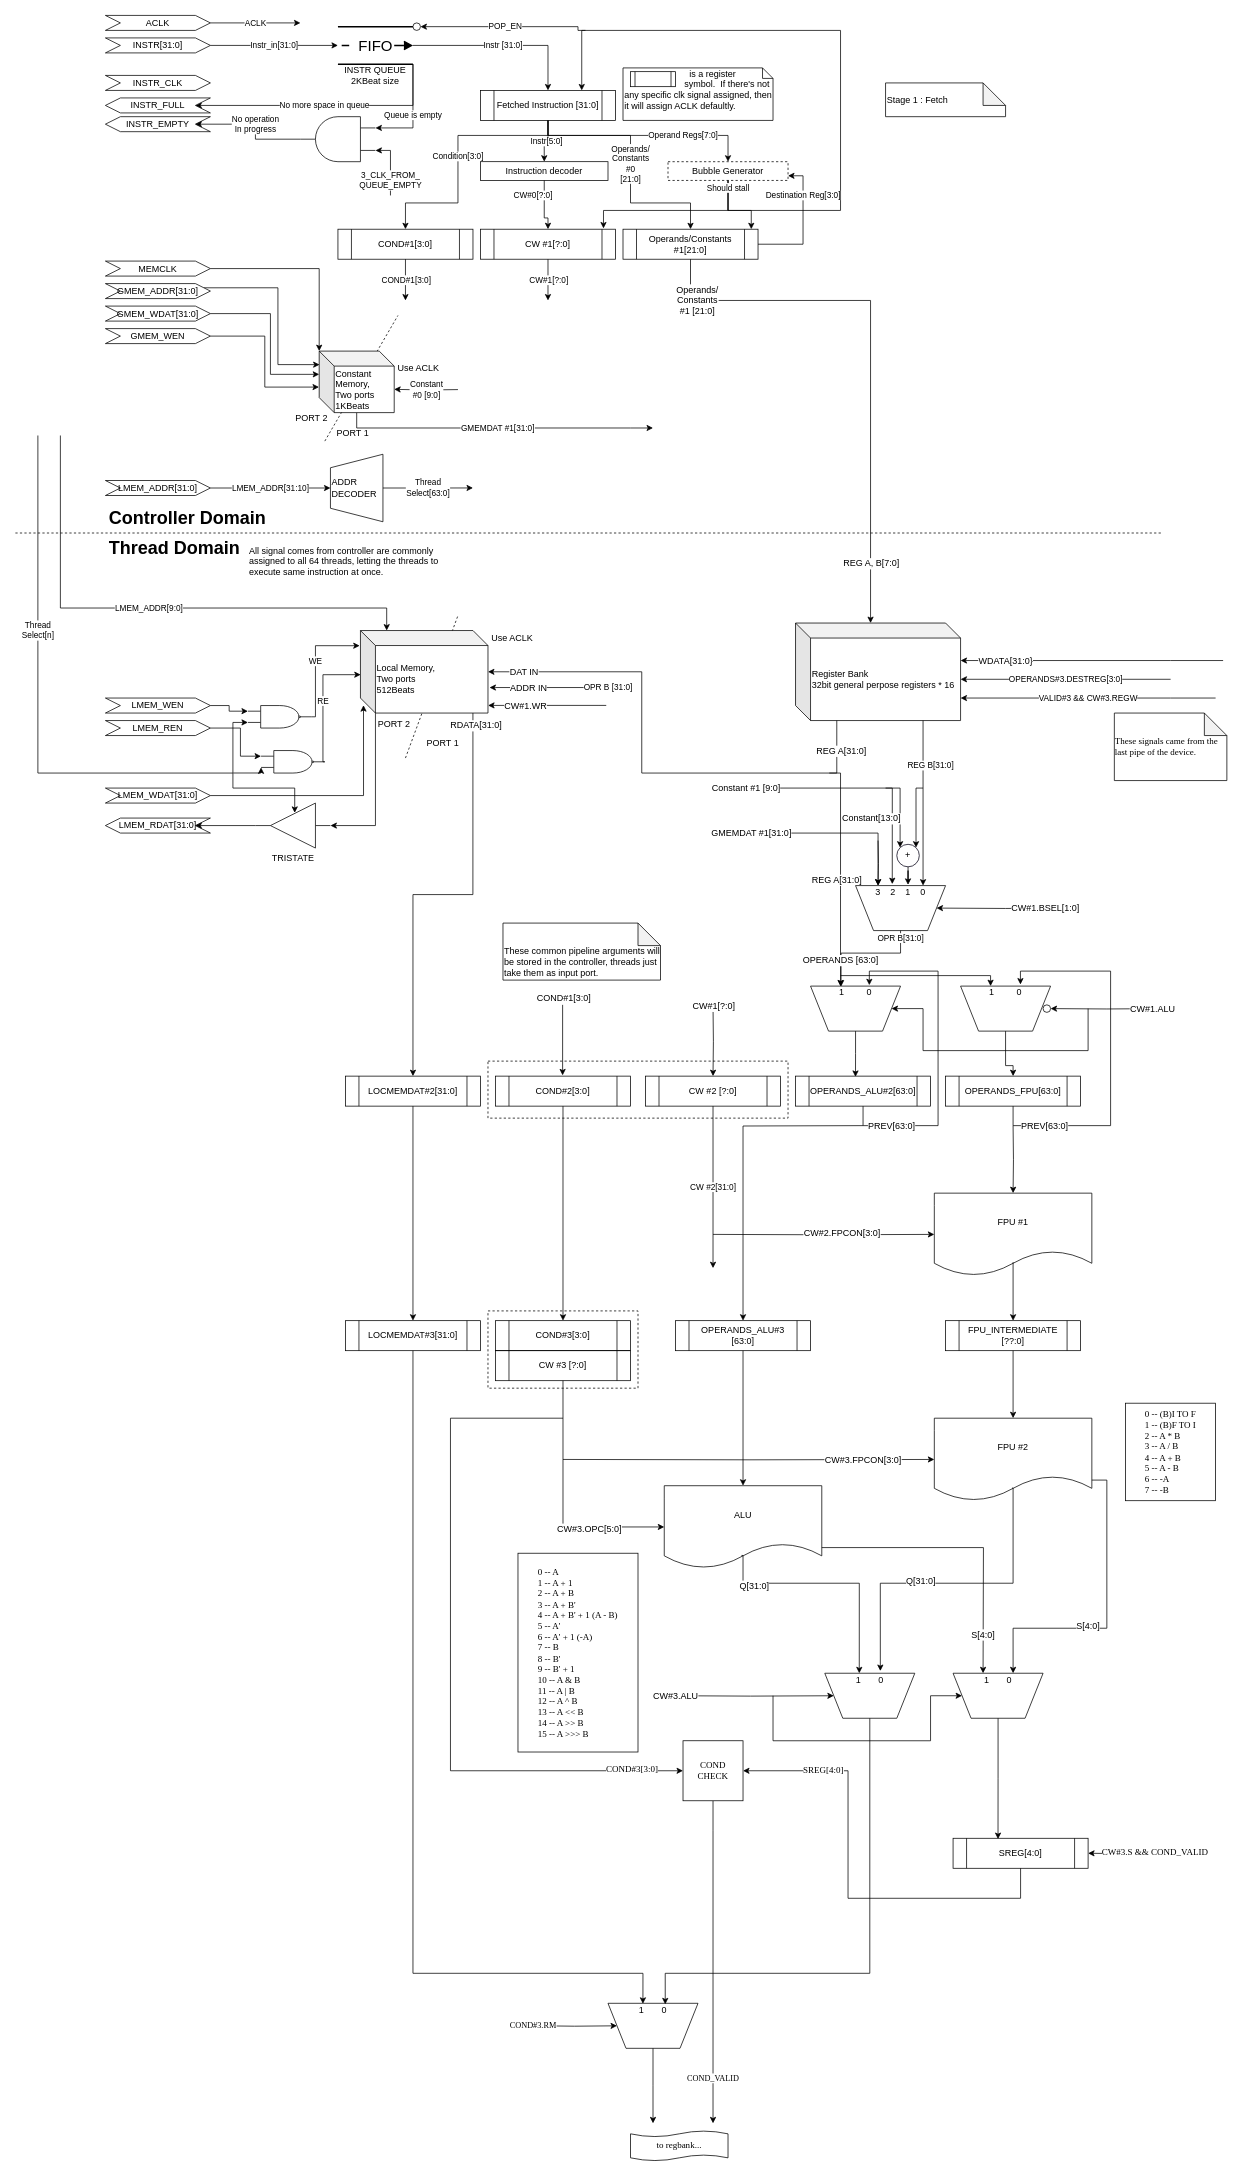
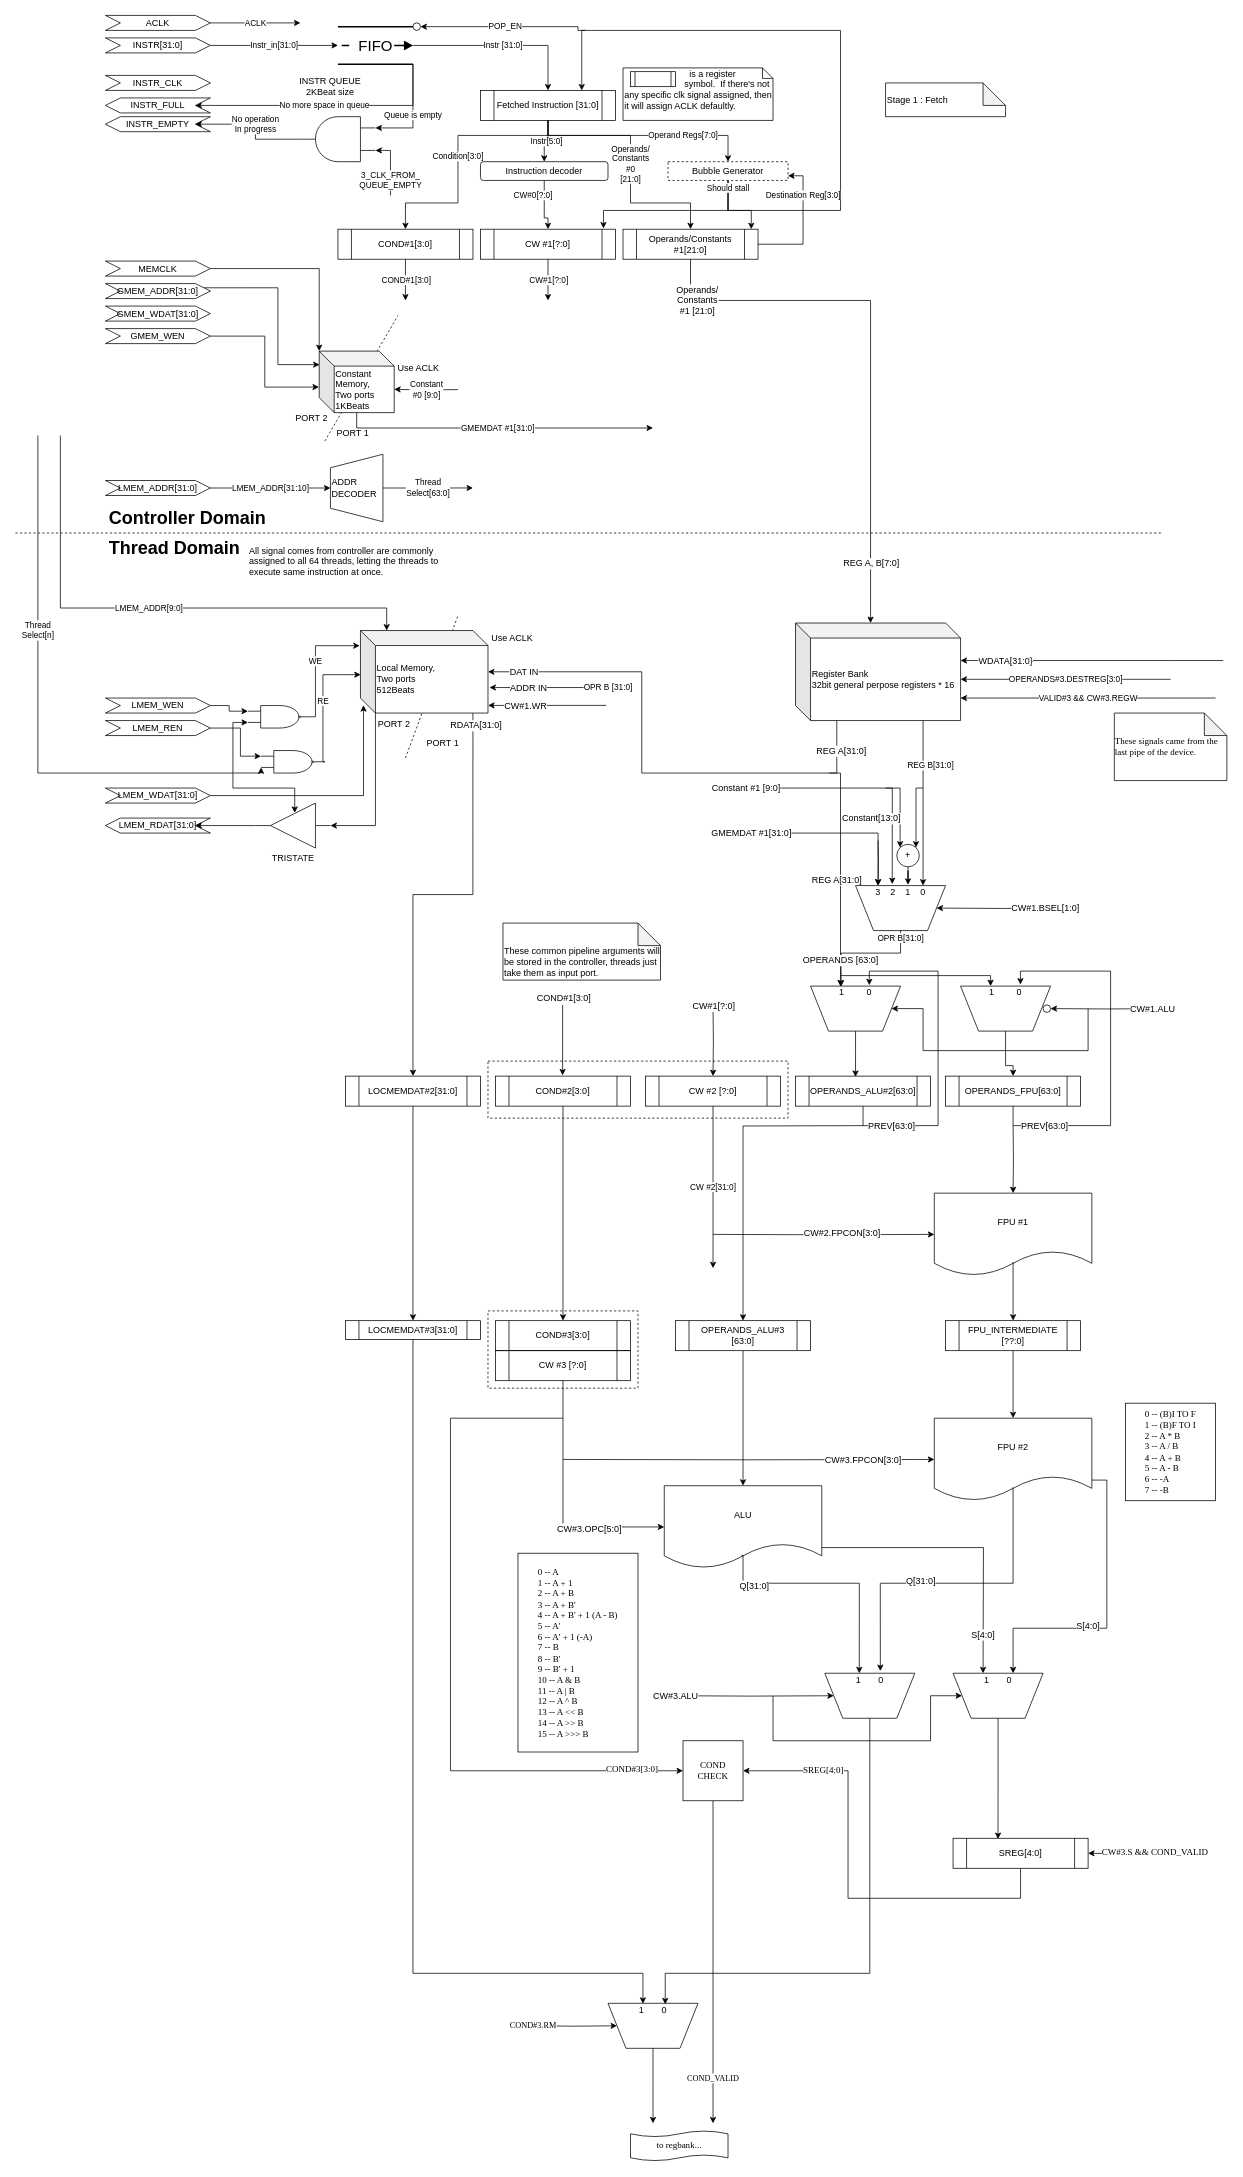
node "INSTR QUEUE 2KBeat size": moved (375, 75) -> (330, 87)
node "Instruction decoder": shape rectangle -> rounded rectangle
edge "GMEM_WDAT[31:0]" -> "Constant Memory, Two ports 1KBeats": removed
node "LOCMEMDAT#3[31:0]": size 135x30 -> 135x19
